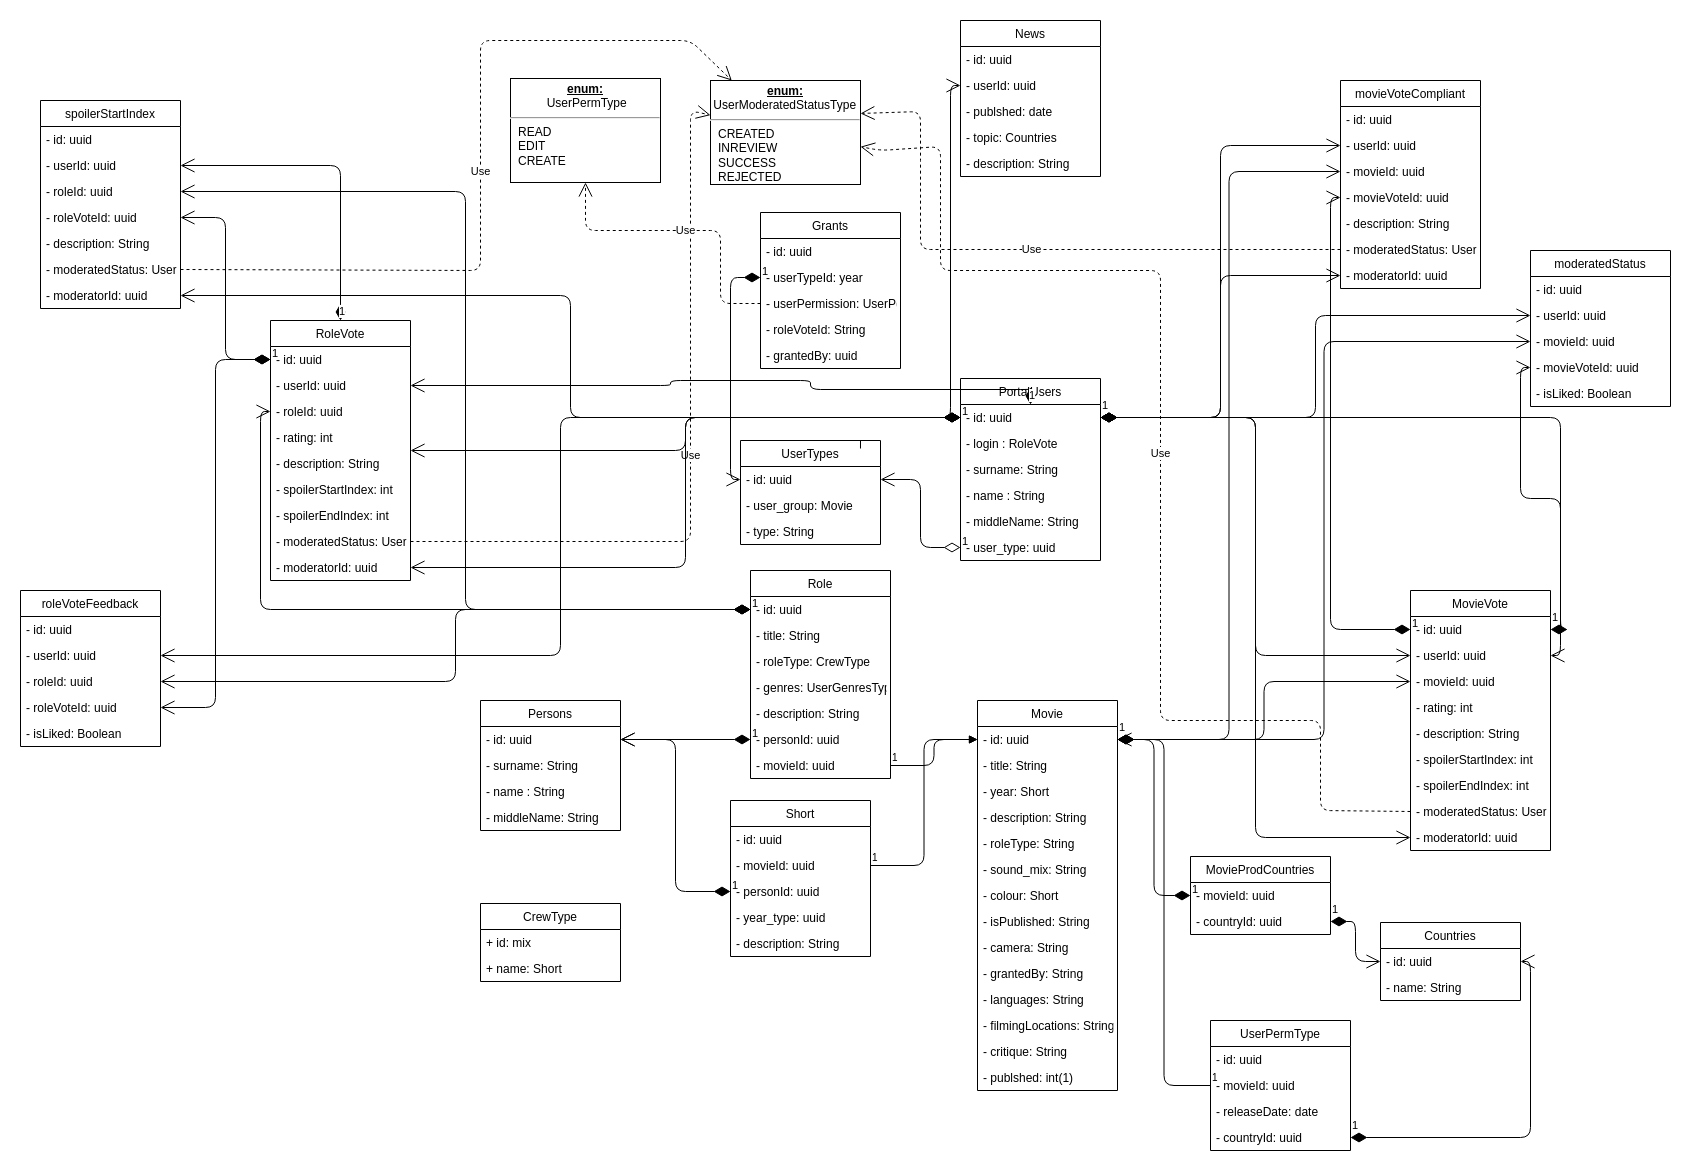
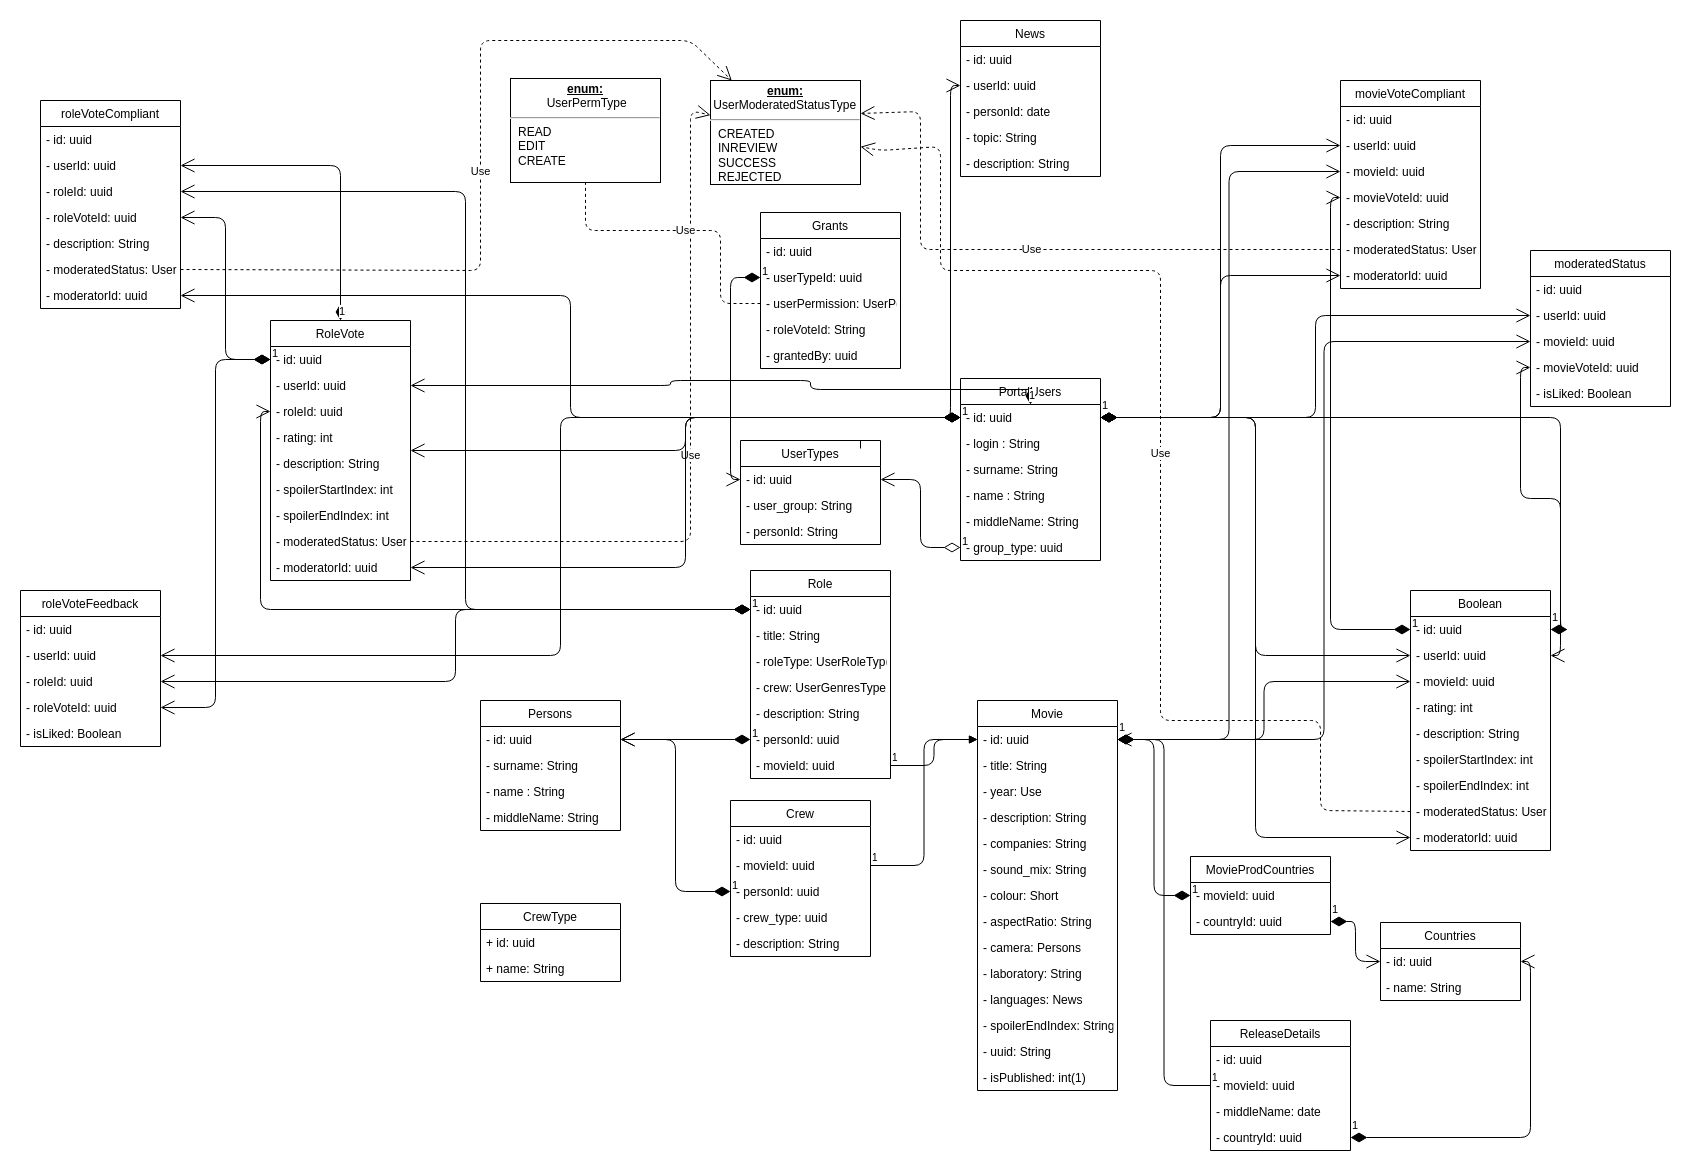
node "- publshed: date": label "- publshed: date" -> "- personId: date"
node "spoilerStartIndex": label "spoilerStartIndex" -> "roleVoteCompliant"
node "- topic: Countries": label "- topic: Countries" -> "- topic: String"
edge "- userPermission: UserPermType" -> "enum: UserPermType READ EDIT CREATE": arrowhead open -> none
node "- userTypeId: year": label "- userTypeId: year" -> "- userTypeId: uuid"
node "- login : RoleVote": label "- login : RoleVote" -> "- login : String"
node "- user_group: Movie": label "- user_group: Movie" -> "- user_group: String"
node "- type: String": label "- type: String" -> "- personId: String"
node "- user_type: uuid": label "- user_type: uuid" -> "- group_type: uuid"
node "MovieVote": label "MovieVote" -> "Boolean"
node "- roleType: CrewType": label "- roleType: CrewType" -> "- roleType: UserRoleType"
node "- genres: UserGenresType": label "- genres: UserGenresType" -> "- crew: UserGenresType"
node "- year: Short": label "- year: Short" -> "- year: Use"
node "Short": label "Short" -> "Crew"
node "- roleType: String": label "- roleType: String" -> "- companies: String"
node "- year_type: uuid": label "- year_type: uuid" -> "- crew_type: uuid"
node "- isPublished: String": label "- isPublished: String" -> "- aspectRatio: String"
node "+ id: mix": label "+ id: mix" -> "+ id: uuid"
node "- camera: String": label "- camera: String" -> "- camera: Persons"
node "+ name: Short": label "+ name: Short" -> "+ name: String"
node "- grantedBy: String": label "- grantedBy: String" -> "- laboratory: String"
node "- languages: String": label "- languages: String" -> "- languages: News"
node "- filmingLocations: String": label "- filmingLocations: String" -> "- spoilerEndIndex: String"
node "UserPermType": label "UserPermType" -> "ReleaseDetails"
node "- critique: String": label "- critique: String" -> "- uuid: String"
node "- publshed: int(1)": label "- publshed: int(1)" -> "- isPublished: int(1)"
node "- releaseDate: date": label "- releaseDate: date" -> "- middleName: date"
